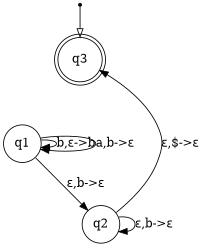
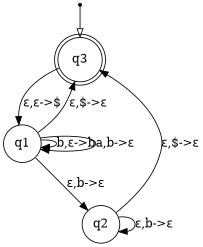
edge "q3" -> "q1": added, label "ε,ε->$"
edge "q1" -> "q3": added, label "ε,$->ε"
